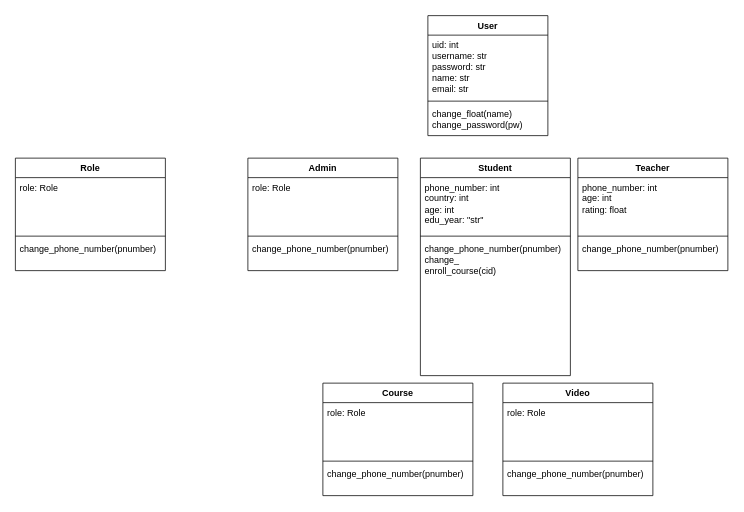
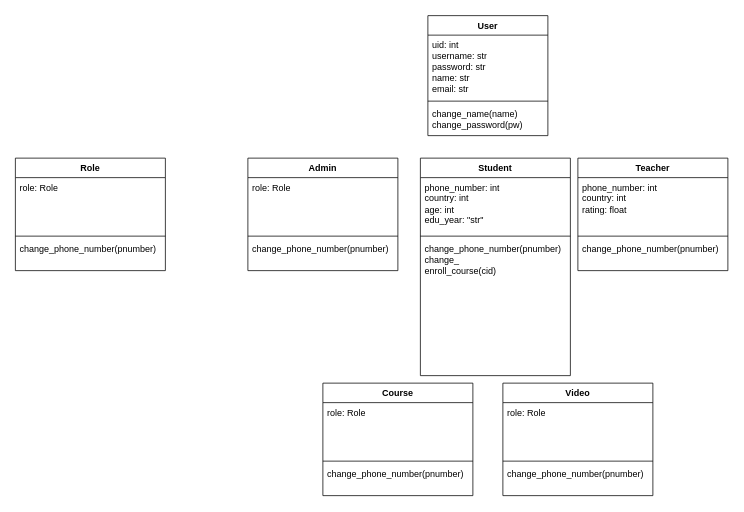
node "change_float(name) change_password(pw)": label "change_float(name) change_password(pw)" -> "change_name(name) change_password(pw)"
node "phone_number: int age: int rating: float": label "phone_number: int age: int rating: float" -> "phone_number: int country: int rating: float"
